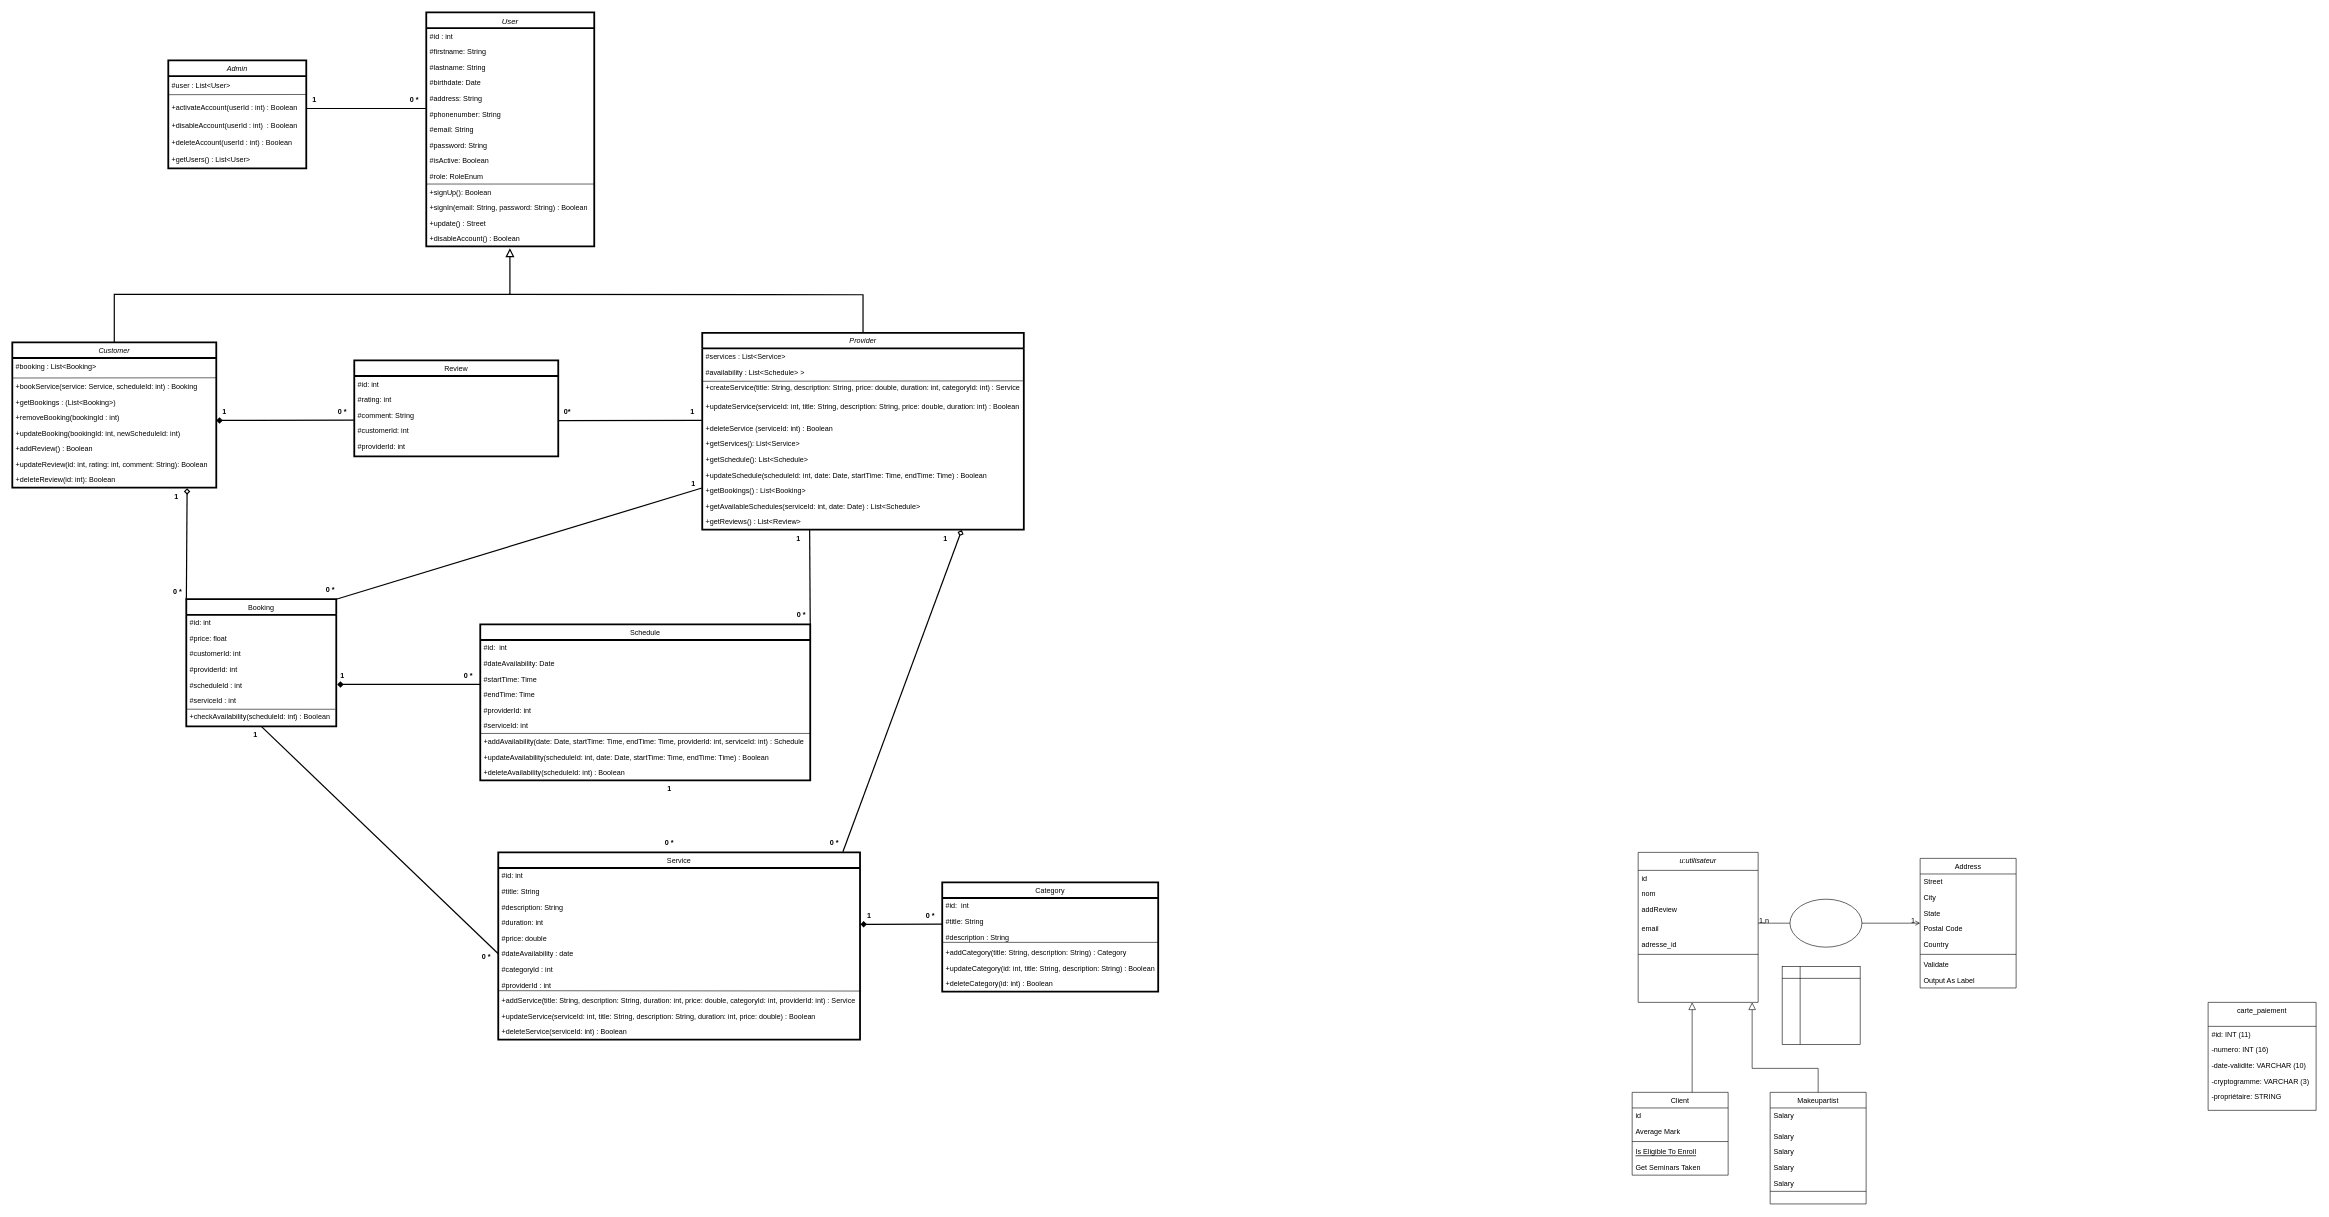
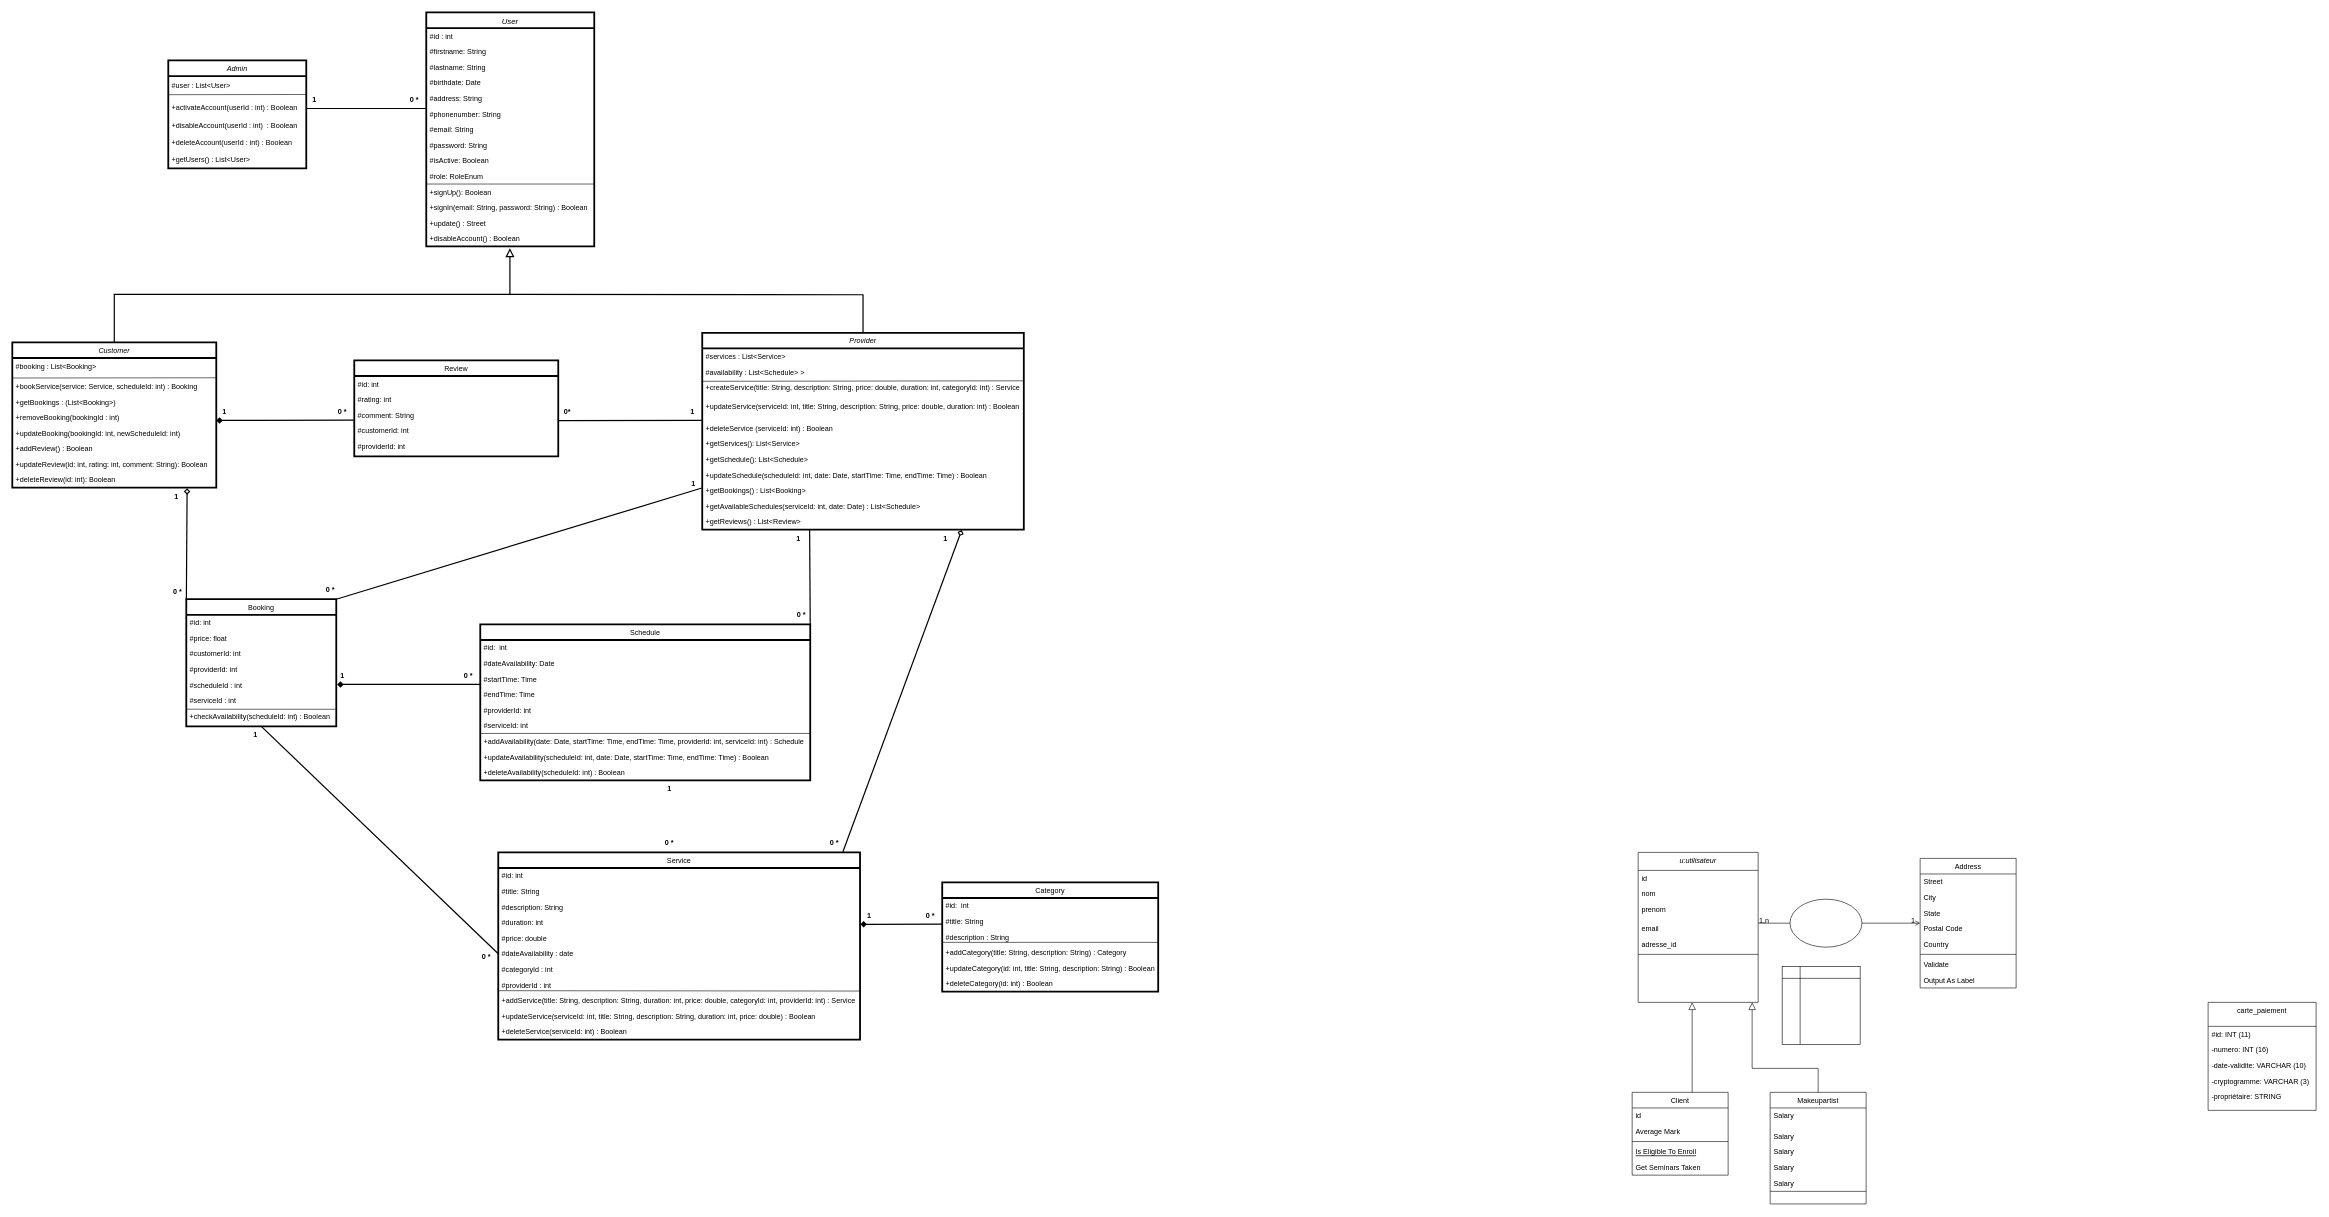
node "addReview": label "addReview" -> "prenom"
